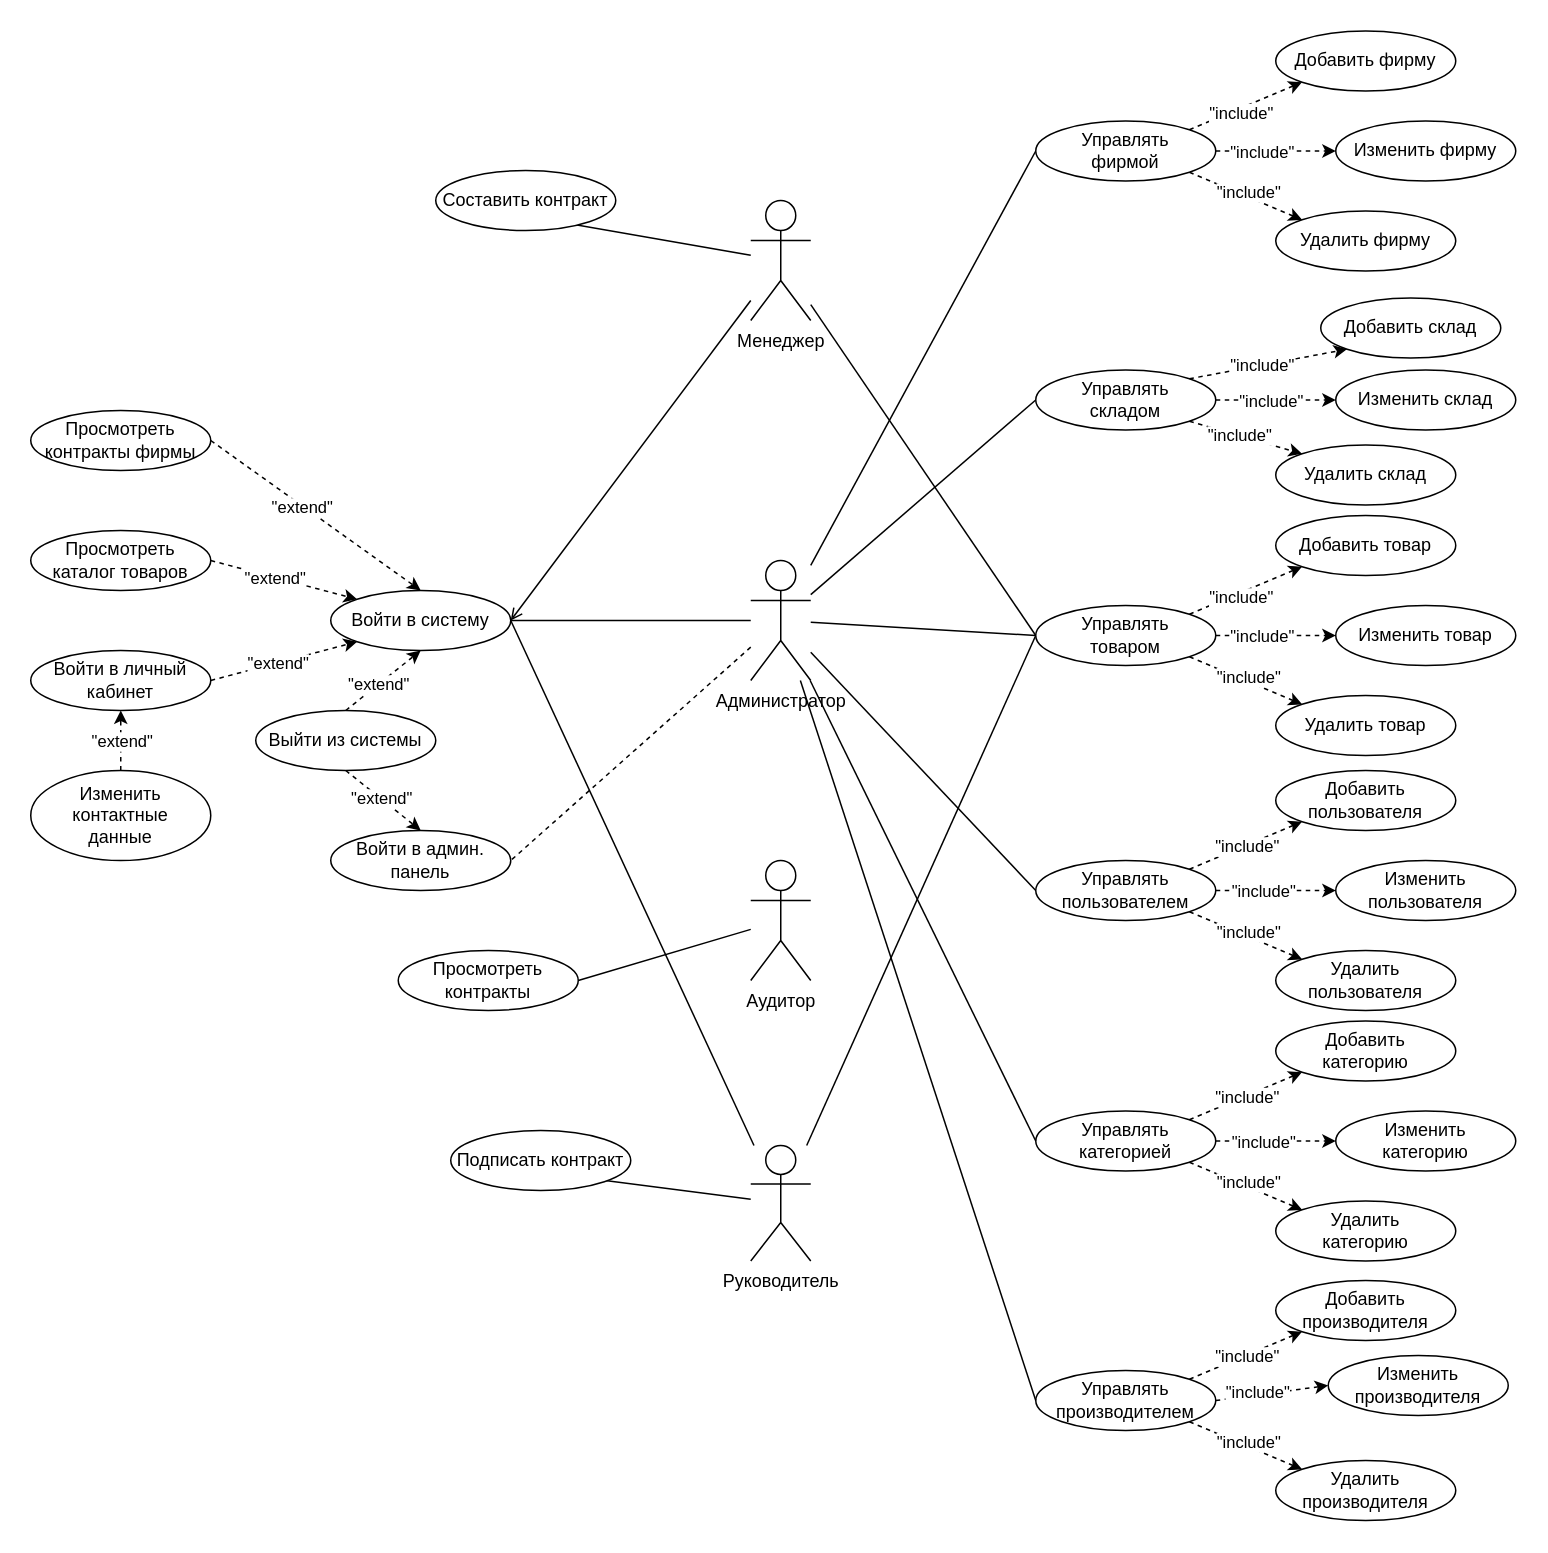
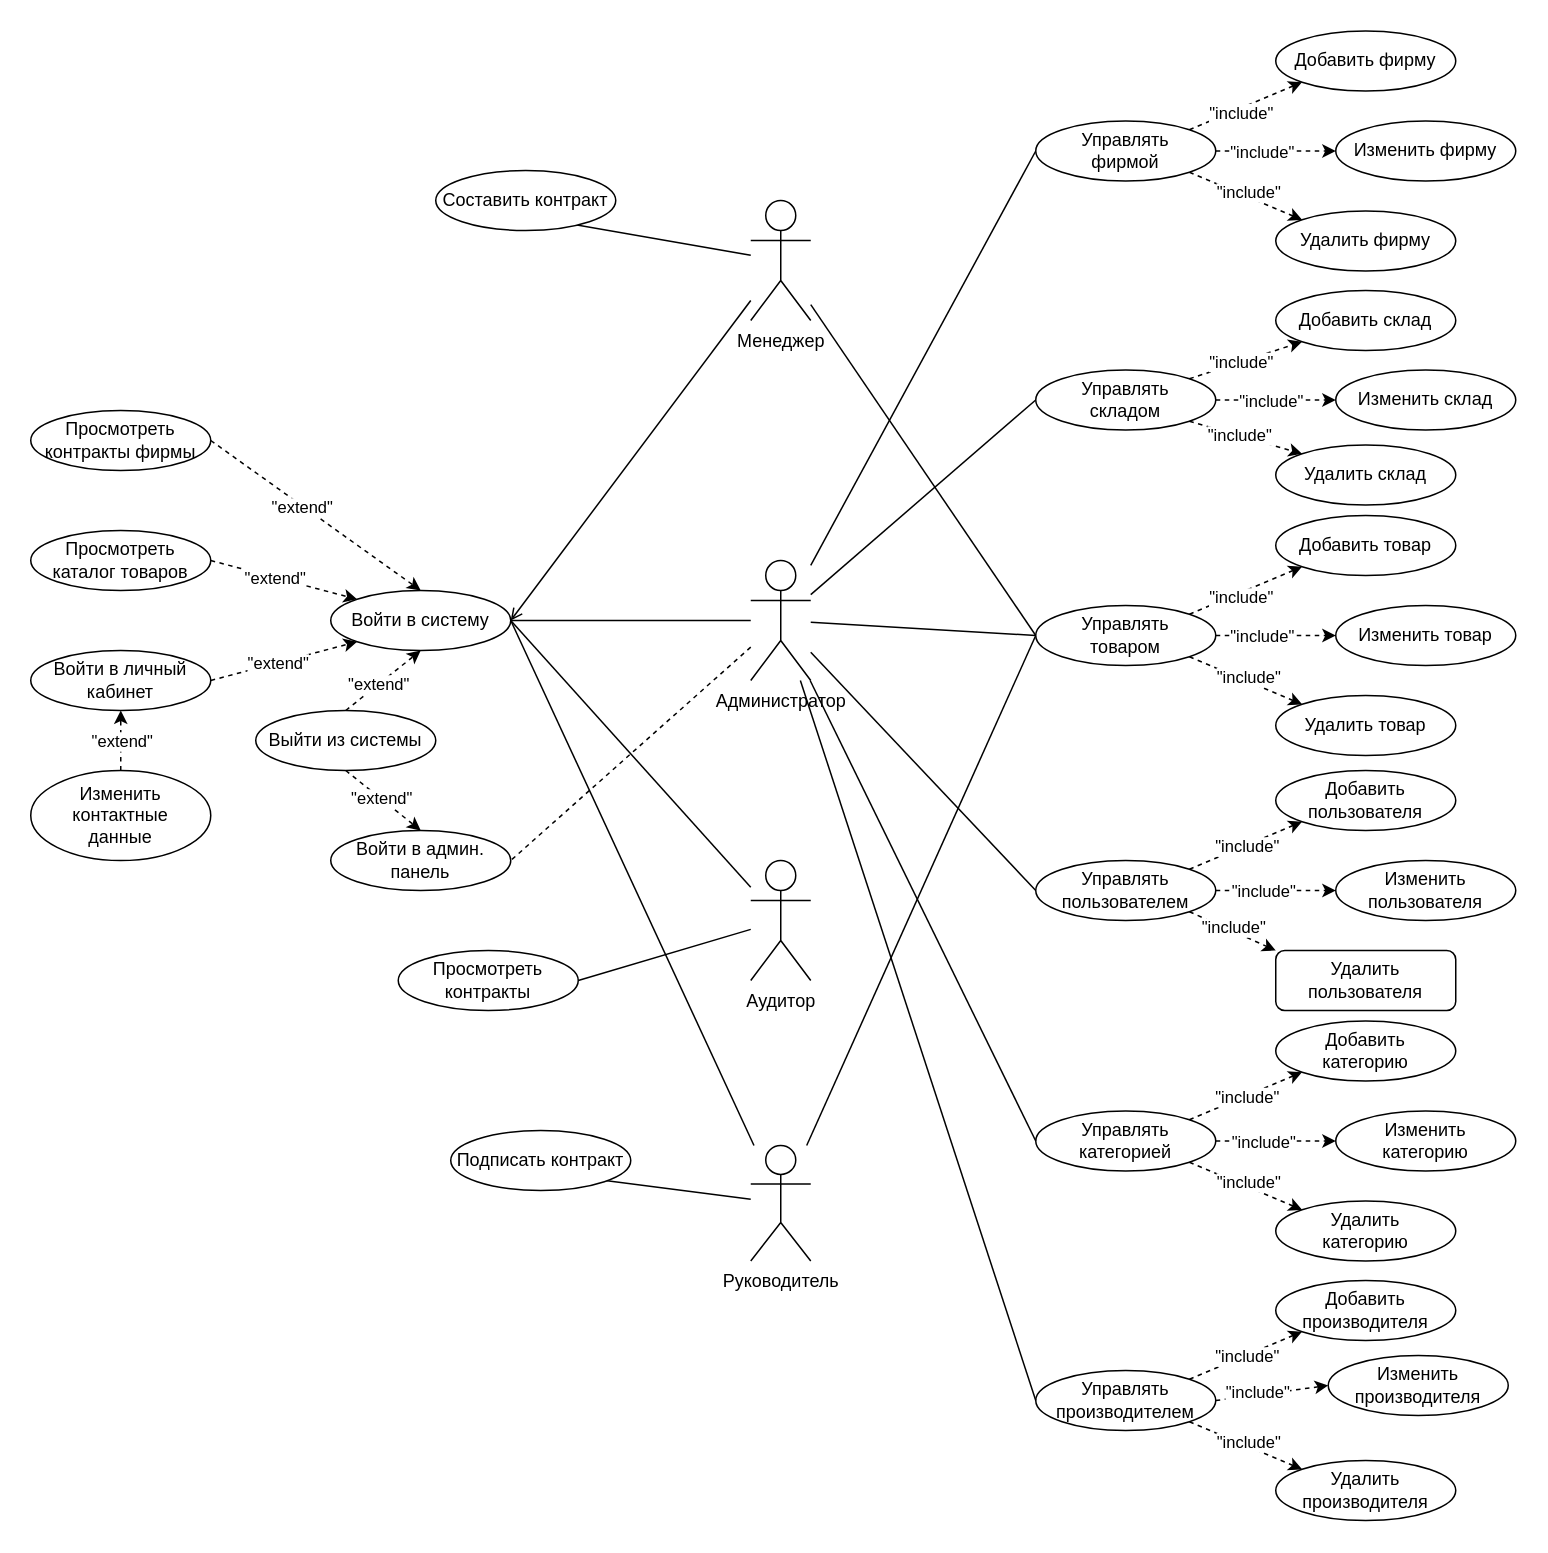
node "Добавить склад": moved (1411, 328) -> (1366, 320)
edge "Войти в систему" -- "Аудитор": added
node "Удалить пользователя": shape ellipse -> rounded rectangle
